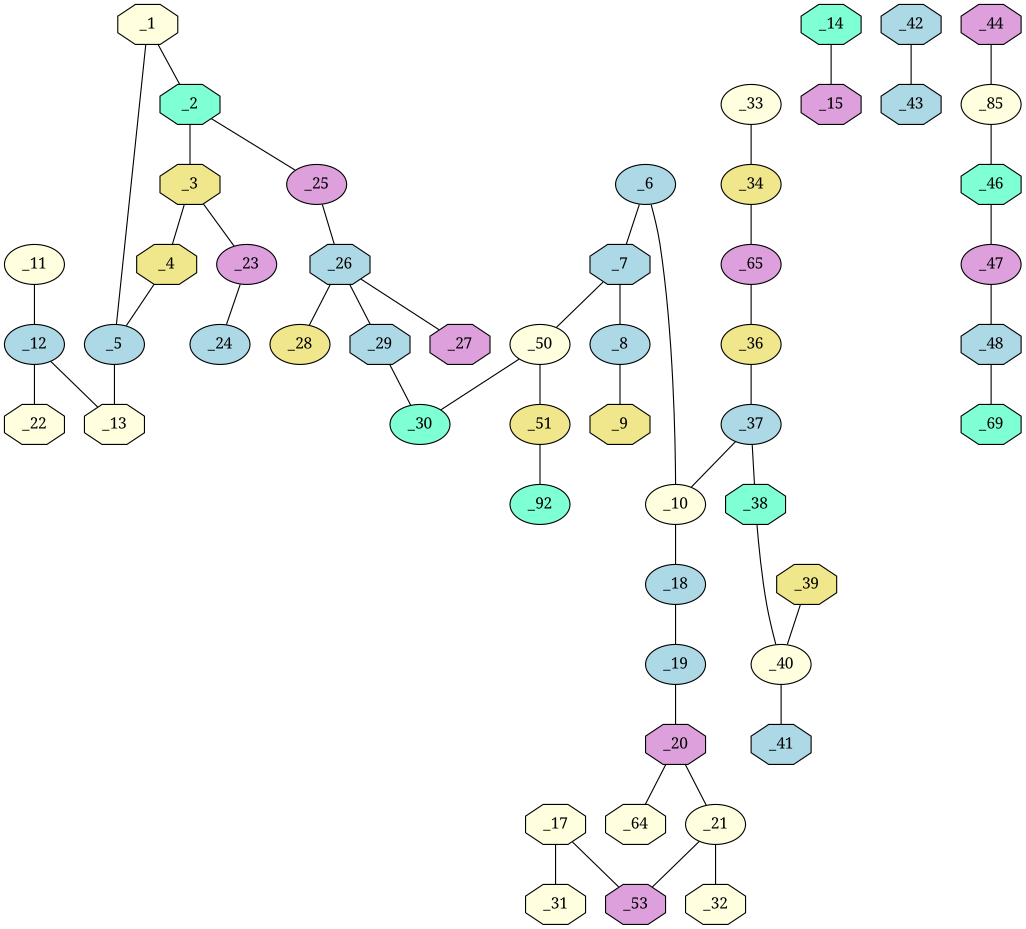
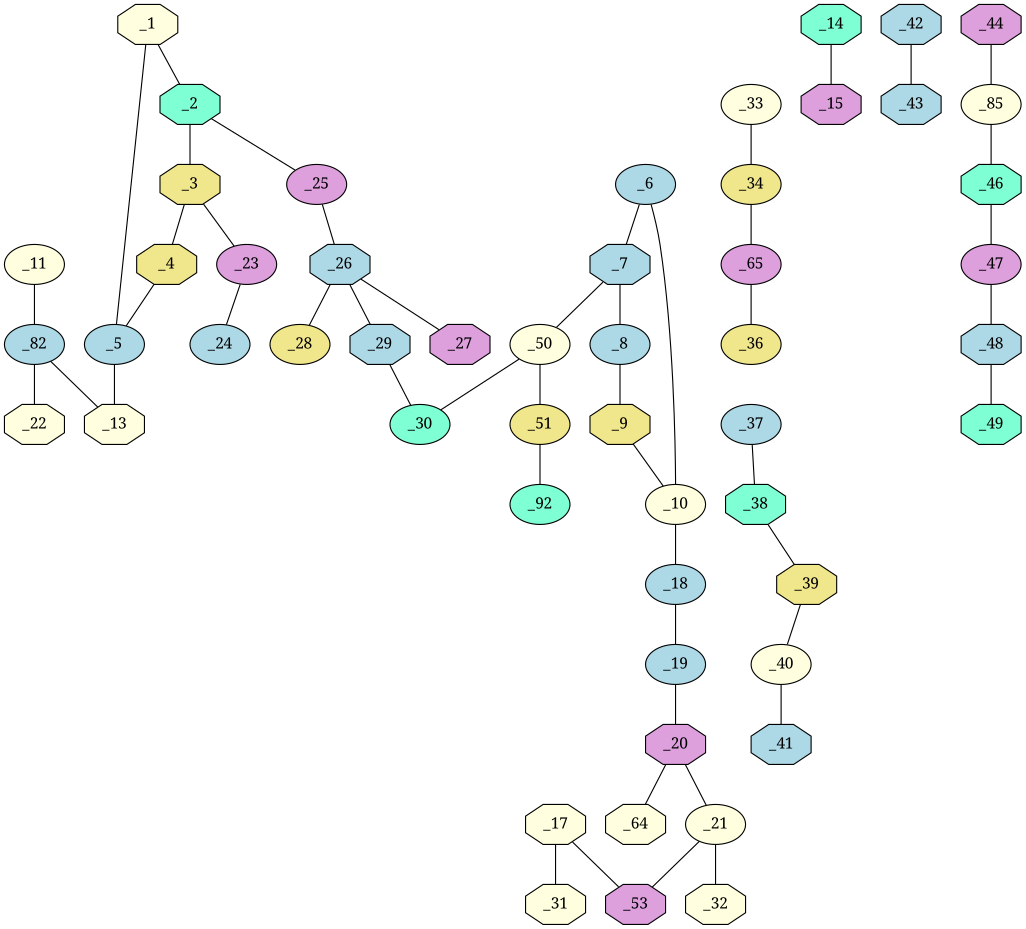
node "_12": label "_12" -> "_82"
edge "_36" -- "_37": removed
node "_69": label "_69" -> "_49"
edge "_37" -- "_10": now "_9" -- "_10"
edge "_38" -- "_40": now "_38" -- "_39"
